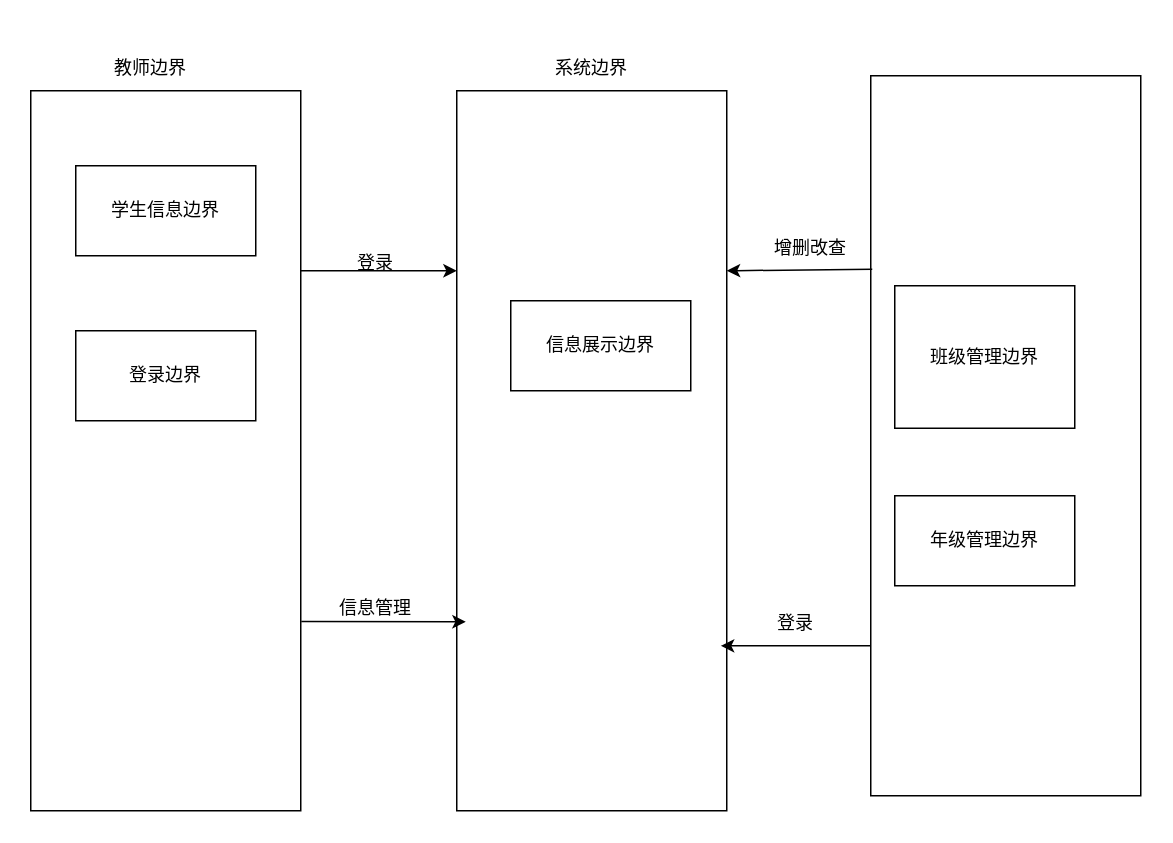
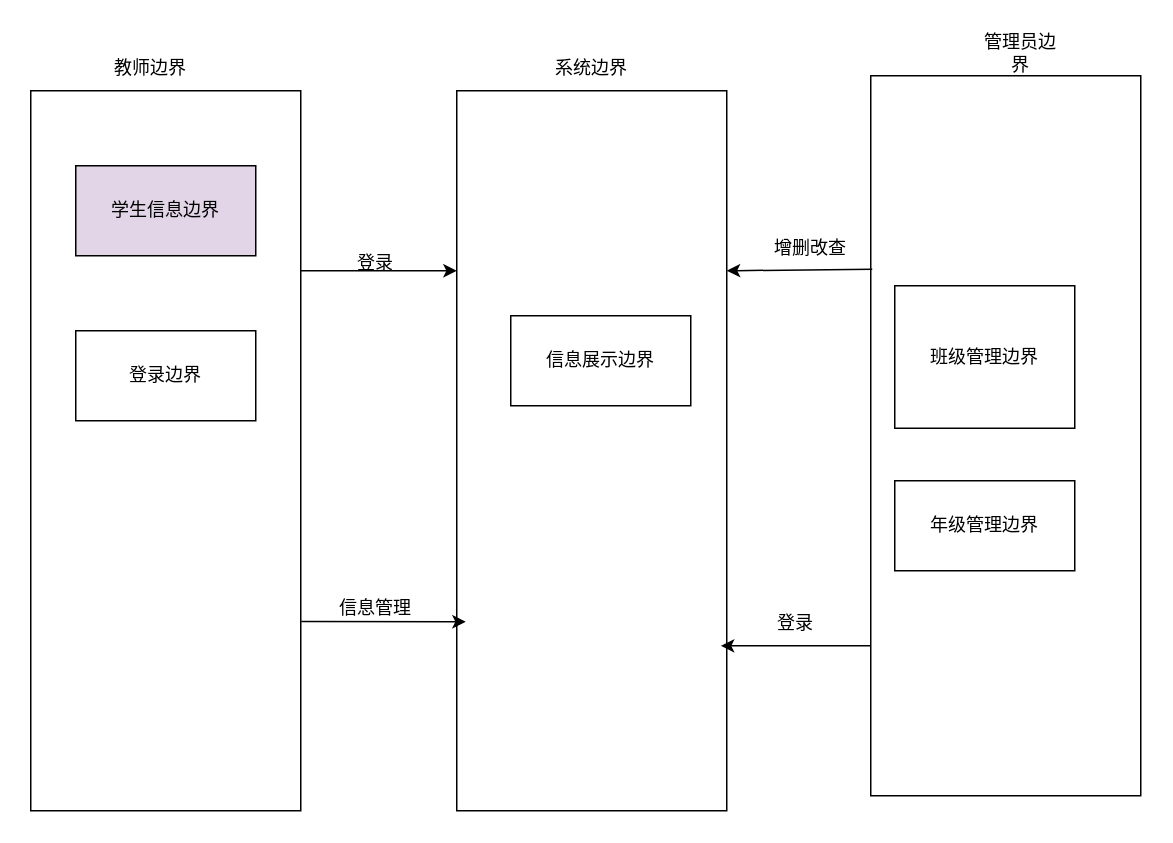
node "管理员边界": added
node "学生信息边界": fillcolor #ffffff -> #e1d5e7
node "信息展示边界": moved (601, 346) -> (601, 361)
node "年级管理边界": moved (985, 541) -> (985, 526)
